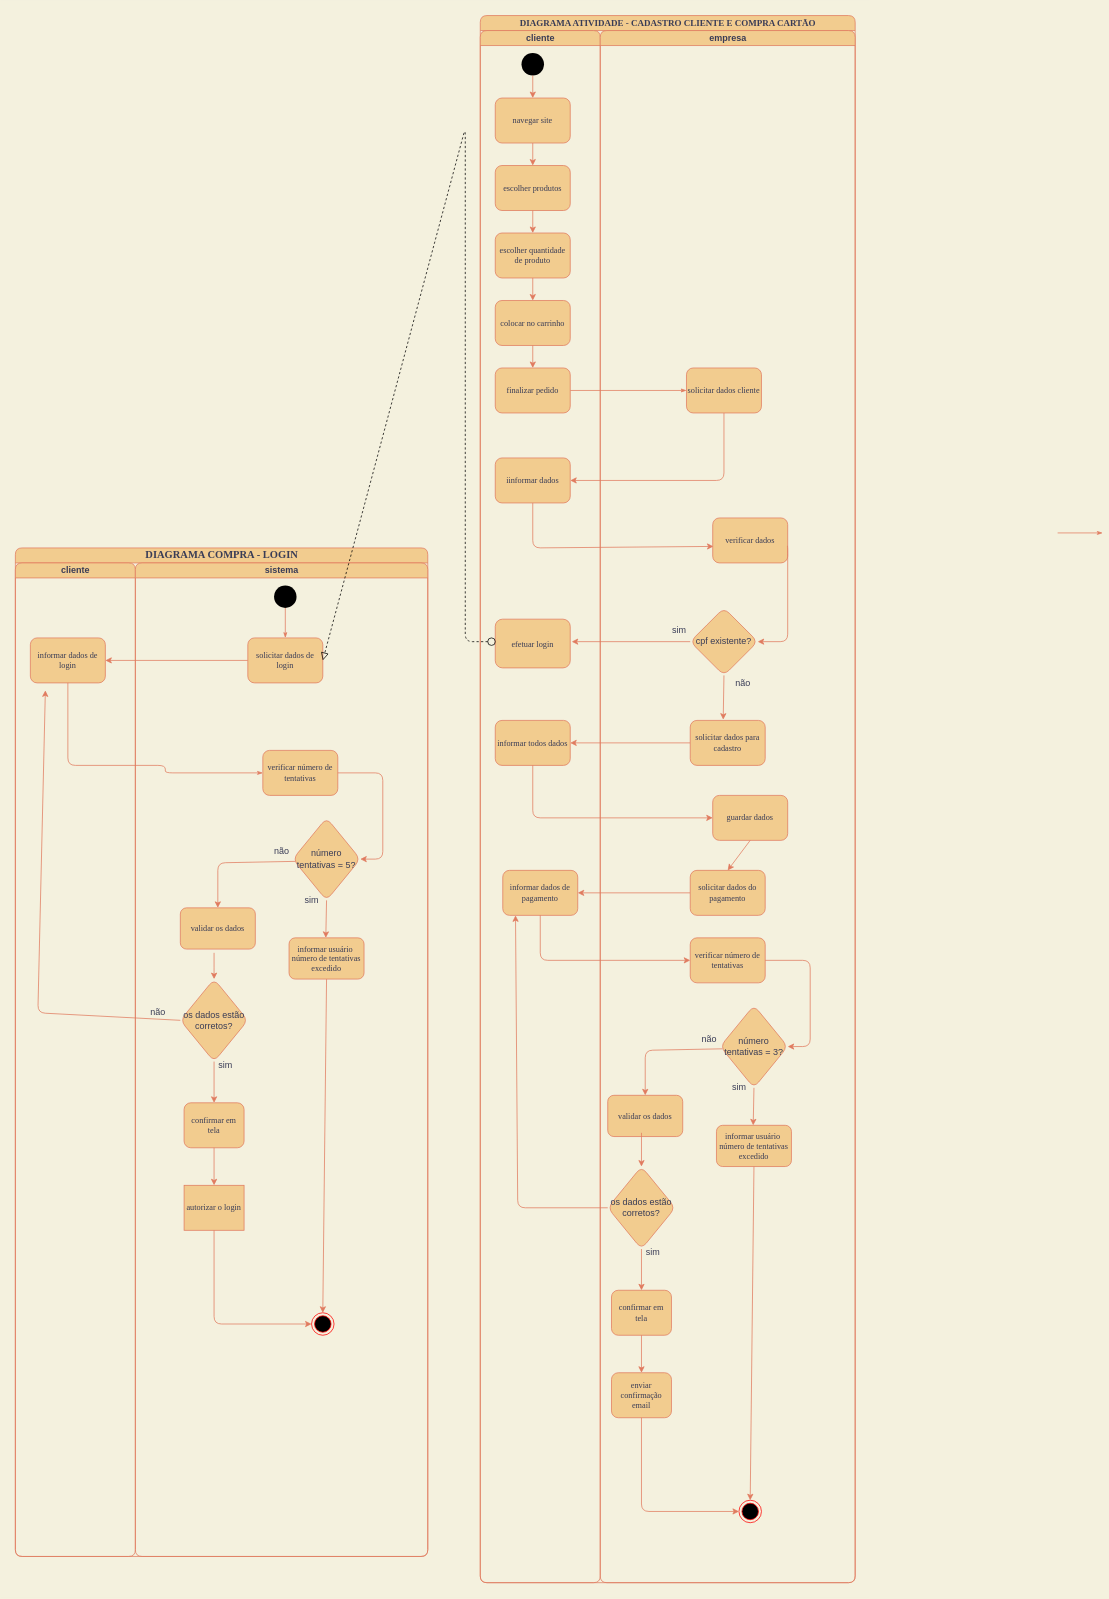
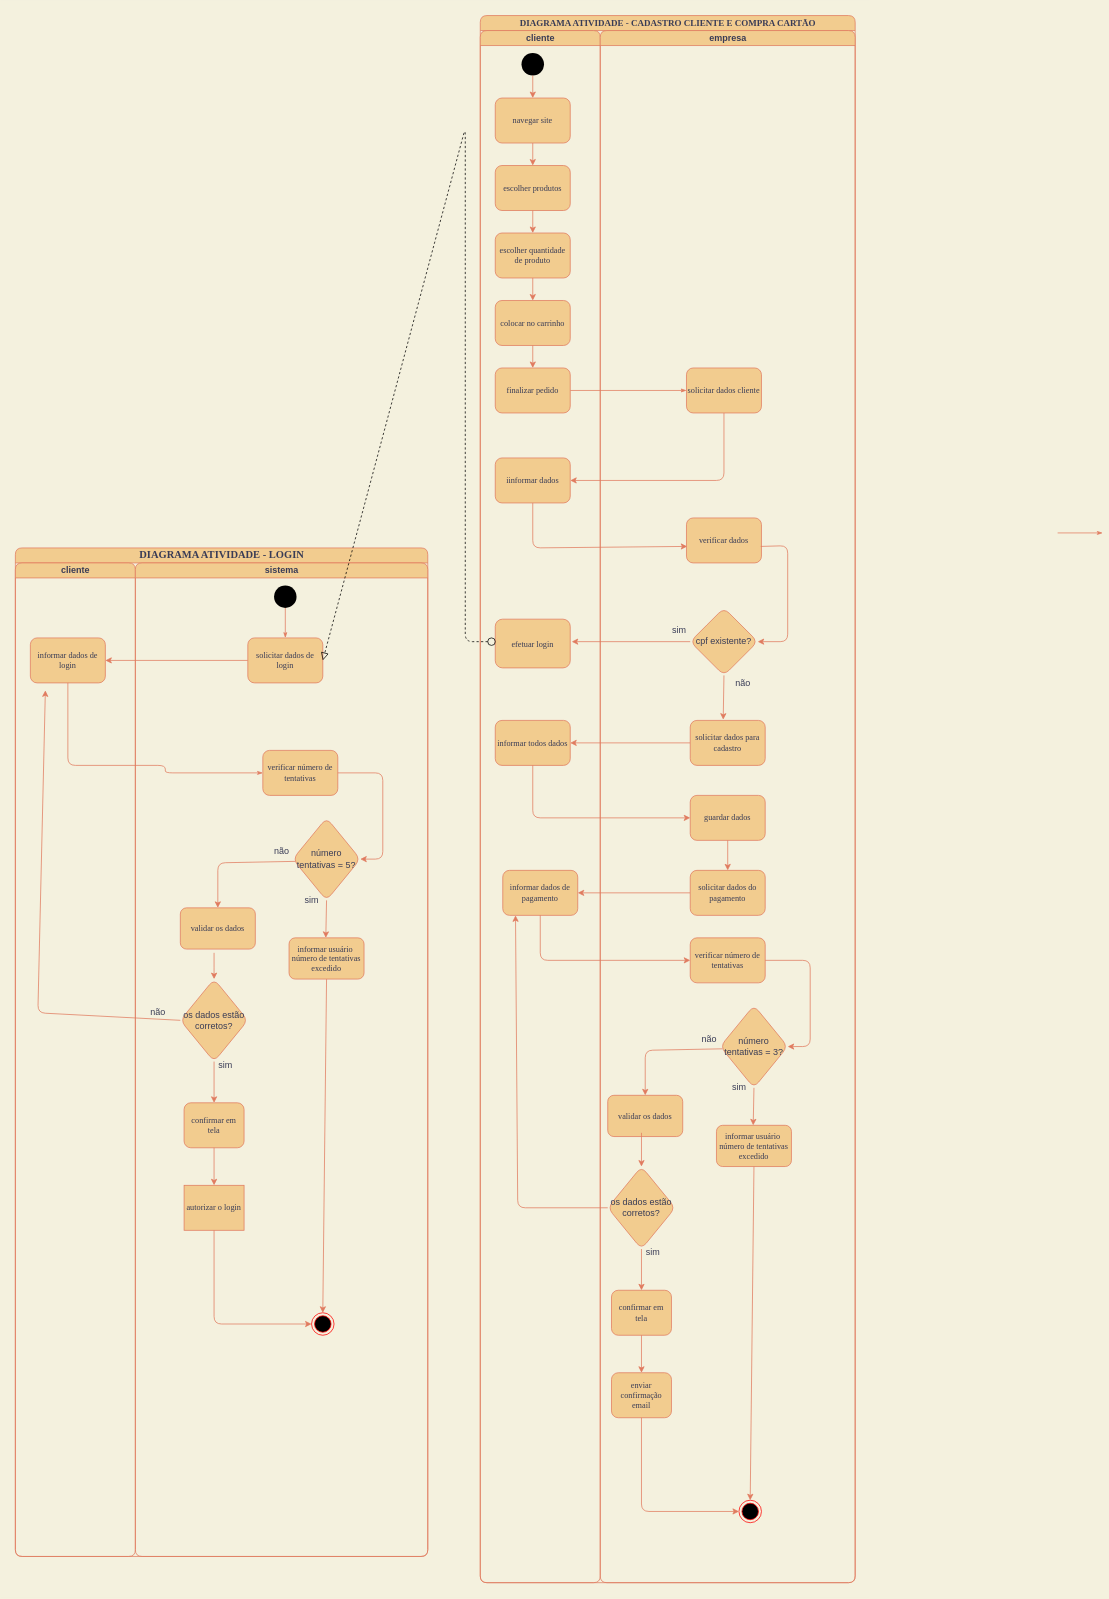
node "verificar dados": moved (750, 540) -> (724, 540)
node "DIAGRAMA COMPRA - LOGIN": label "DIAGRAMA COMPRA - LOGIN" -> "DIAGRAMA ATIVIDADE - LOGIN"
node "guardar dados": moved (750, 818) -> (728, 818)
